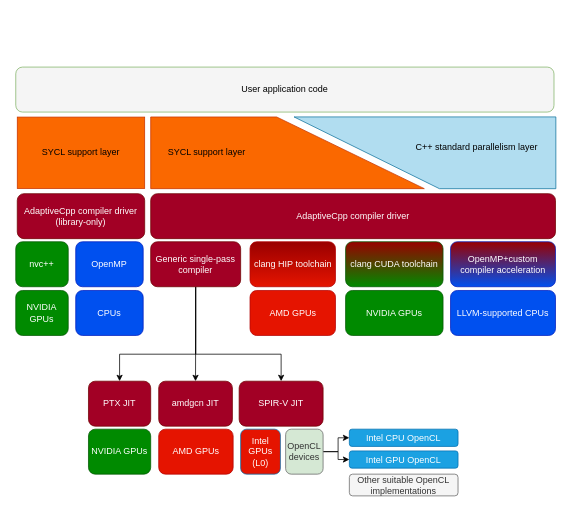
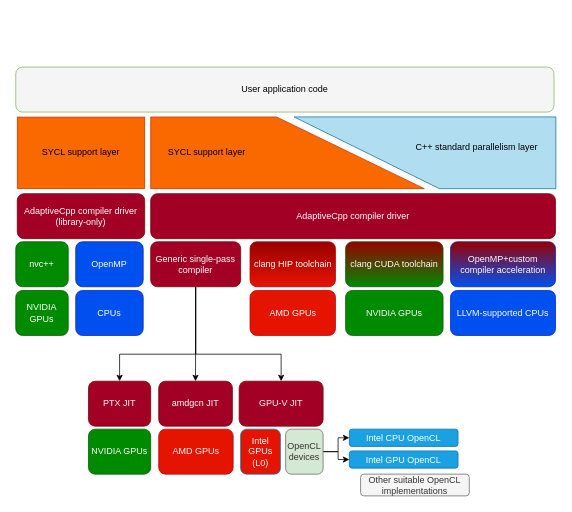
node "SPIR-V JIT": label "SPIR-V JIT" -> "GPU-V JIT"
node "Other suitable OpenCL implementations": moved (404, 485) -> (415, 485)
